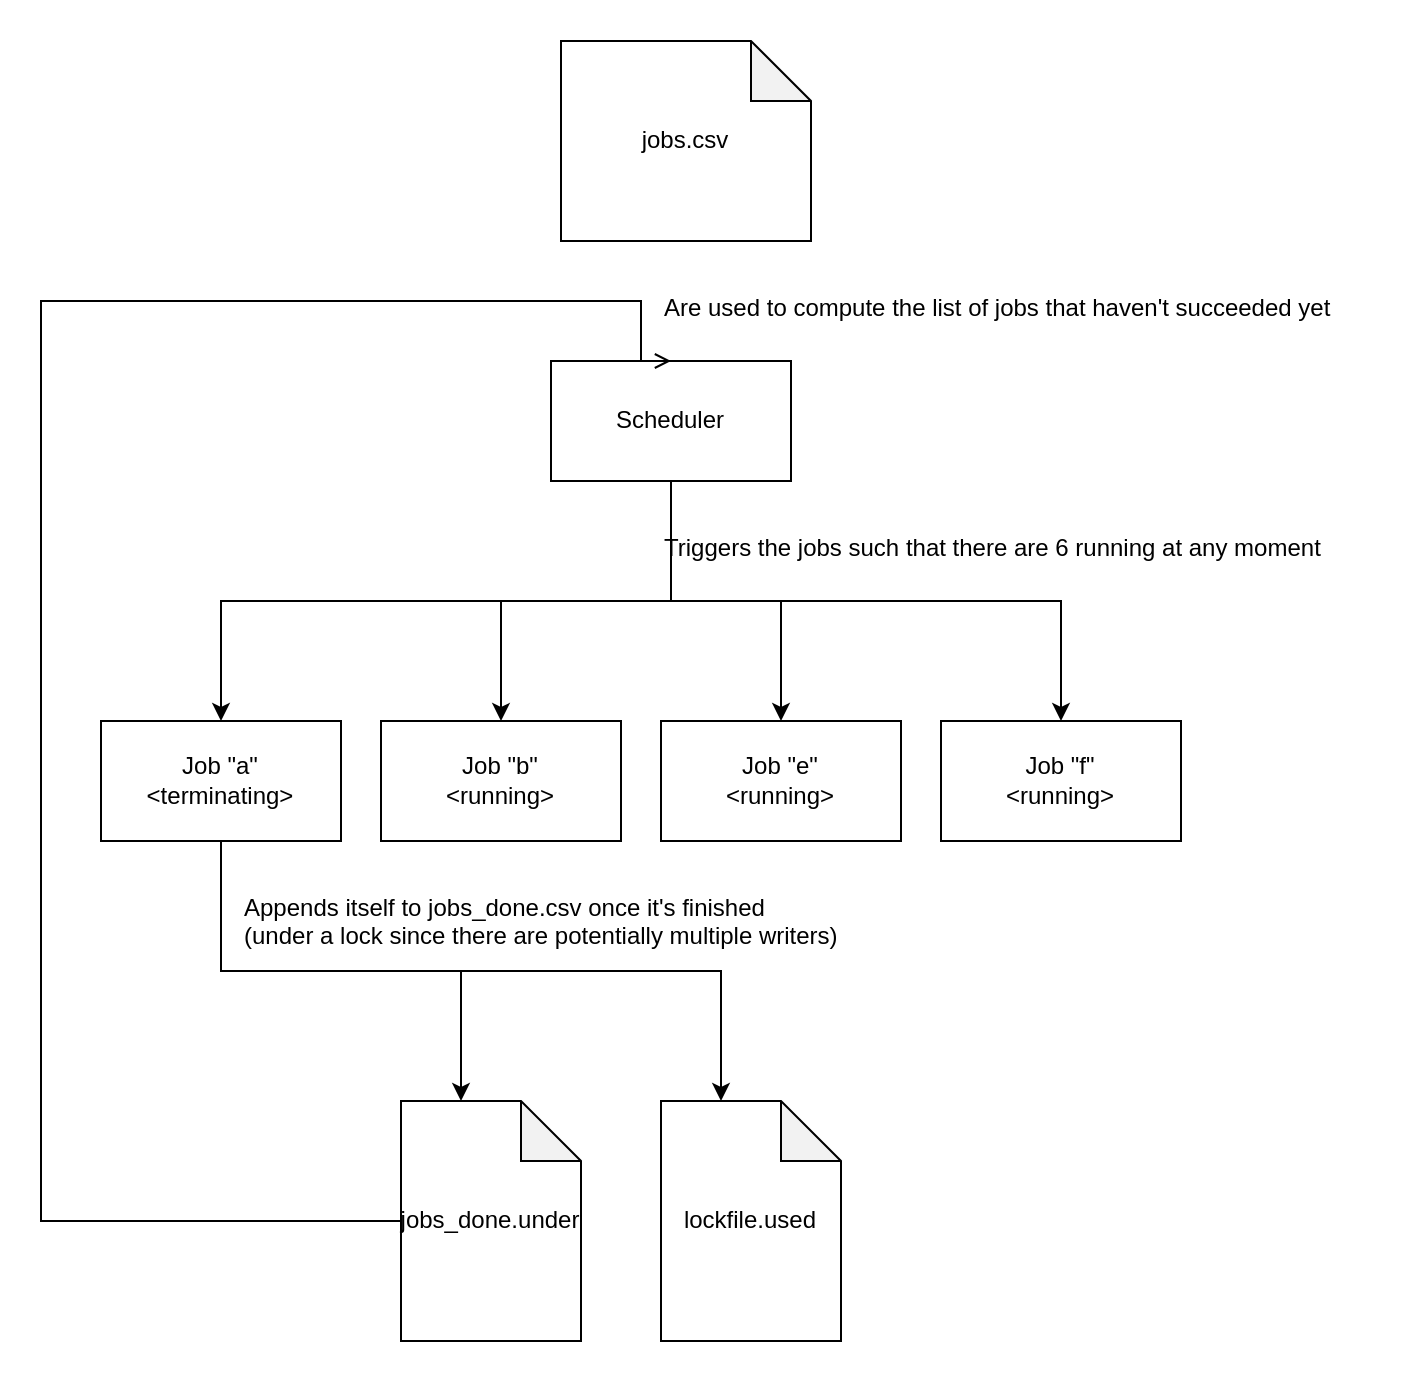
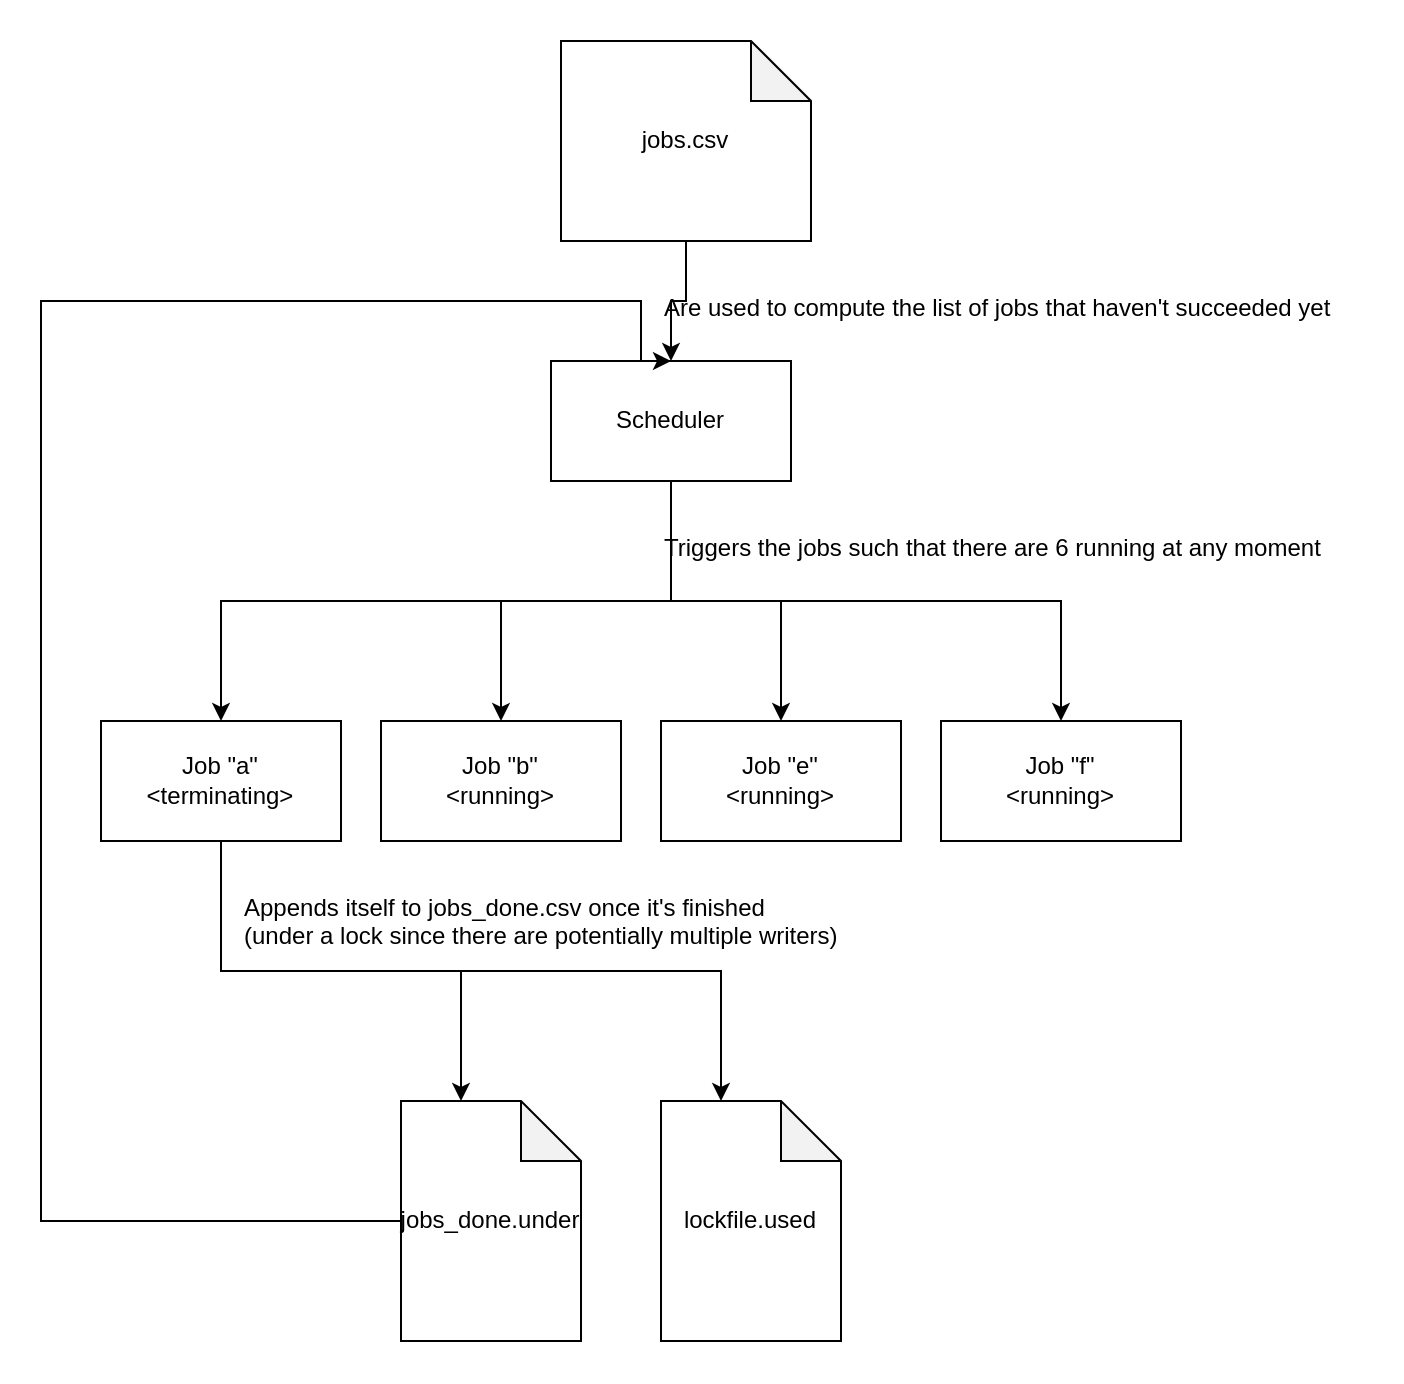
edge "jobs.csv" -> "Scheduler": added
edge "jobs_done.under" -> "Scheduler": arrowhead open -> classic
